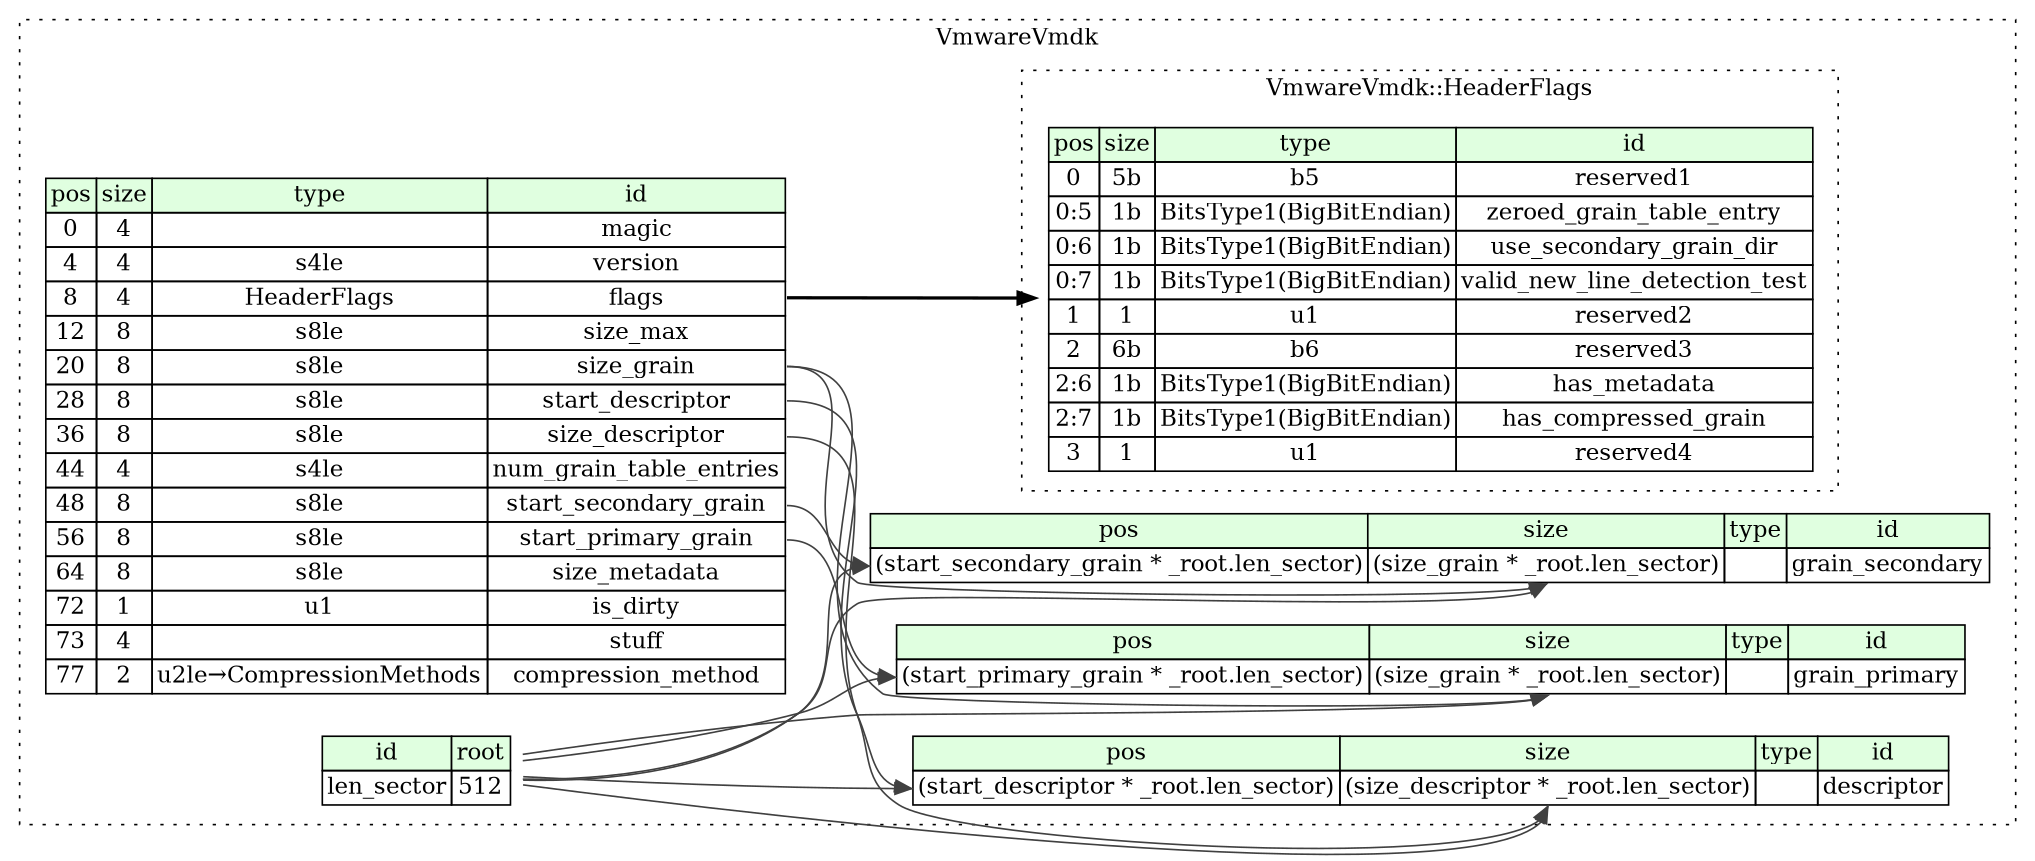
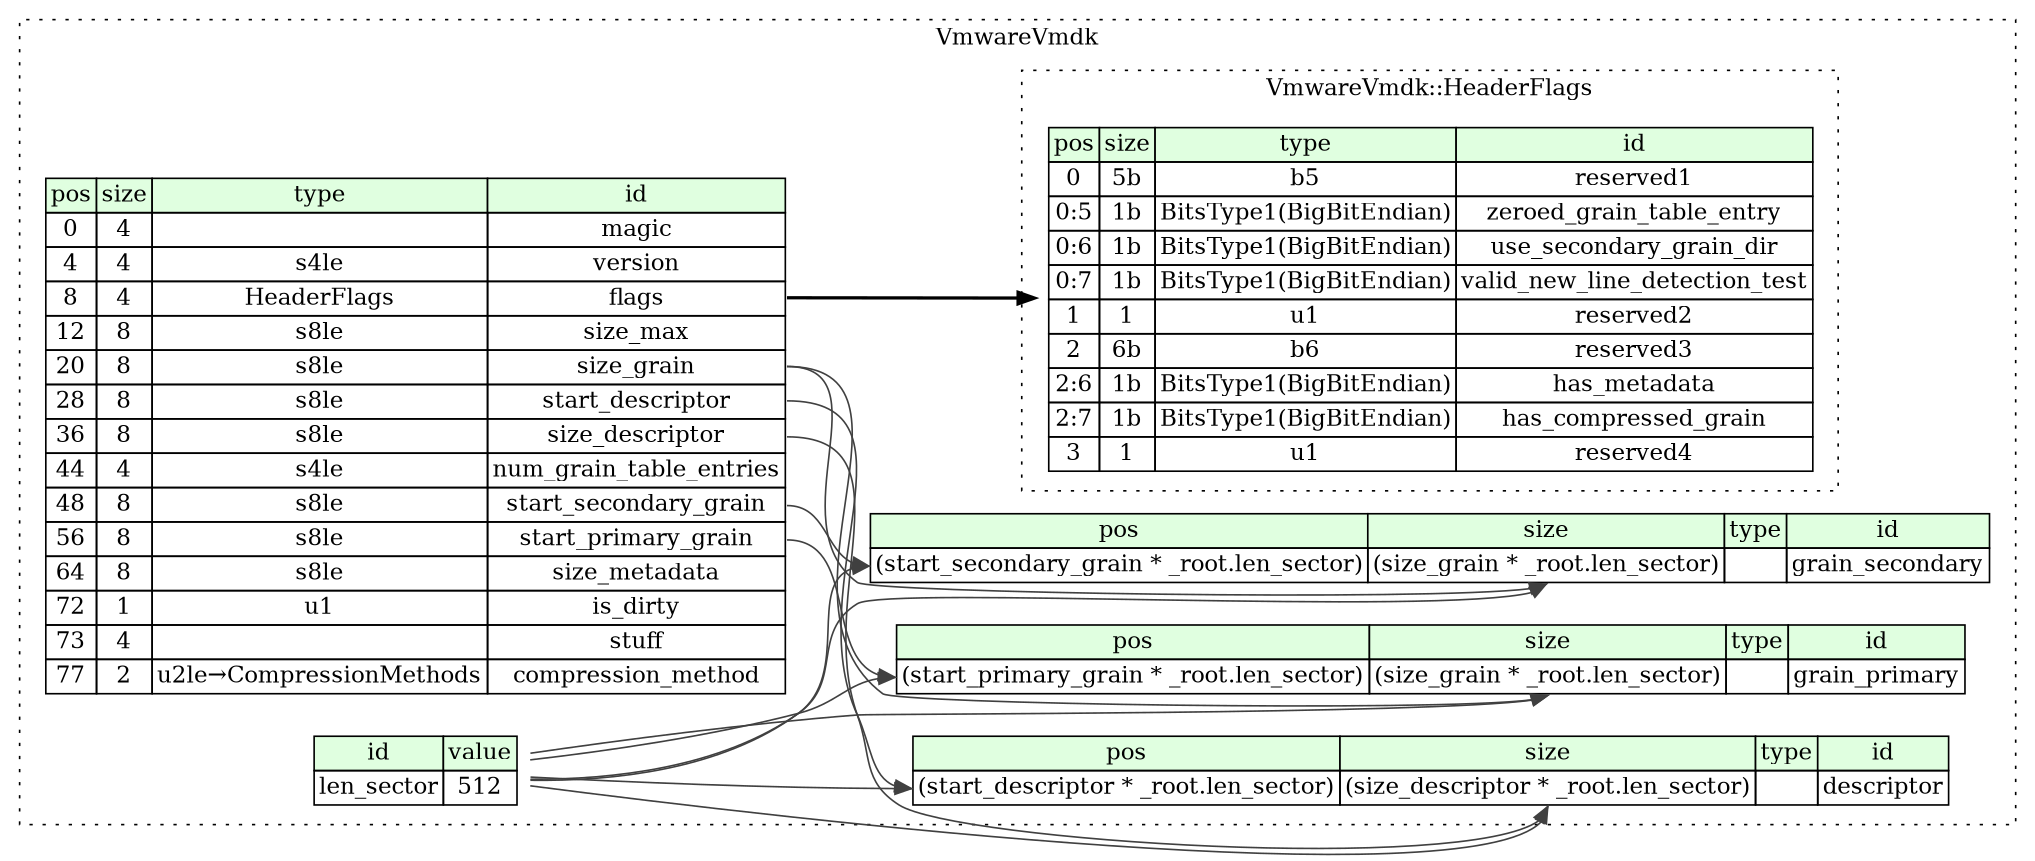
node "id": text "root" -> "value"
